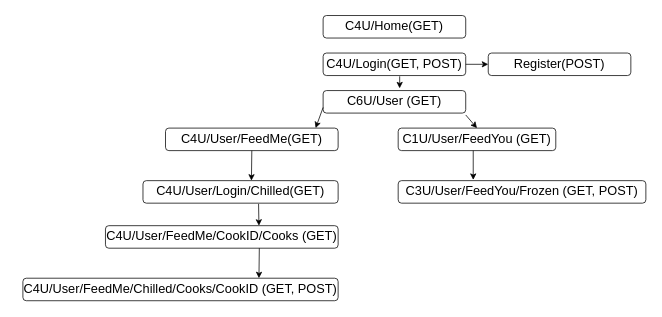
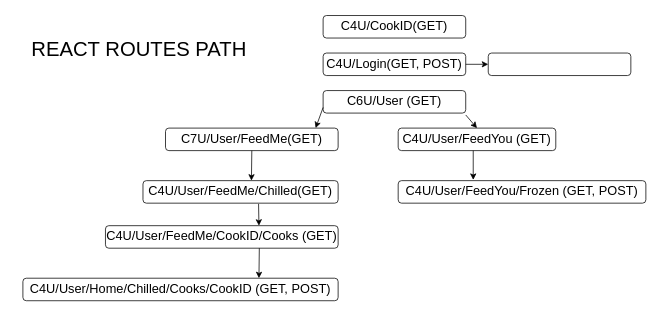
node "C4U/Home(GET)": label "C4U/Home(GET)" -> "C4U/CookID(GET)"
node "REACT ROUTES PATH": added
node "Register(POST)": removed
edge "C4U/Login(GET, POST)" -> "C6U/User (GET)": removed
node "C4U/User/FeedMe(GET)": label "C4U/User/FeedMe(GET)" -> "C7U/User/FeedMe(GET)"
node "C1U/User/FeedYou (GET)": label "C1U/User/FeedYou (GET)" -> "C4U/User/FeedYou (GET)"
node "C4U/User/Login/Chilled(GET)": label "C4U/User/Login/Chilled(GET)" -> "C4U/User/FeedMe/Chilled(GET)"
node "C3U/User/FeedYou/Frozen (GET, POST)": label "C3U/User/FeedYou/Frozen (GET, POST)" -> "C4U/User/FeedYou/Frozen (GET, POST)"
node "C4U/User/FeedMe/Chilled/Cooks/CookID (GET, POST)": label "C4U/User/FeedMe/Chilled/Cooks/CookID (GET, POST)" -> "C4U/User/Home/Chilled/Cooks/CookID (GET, POST)"
